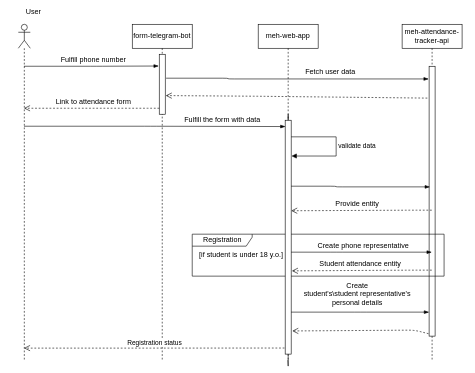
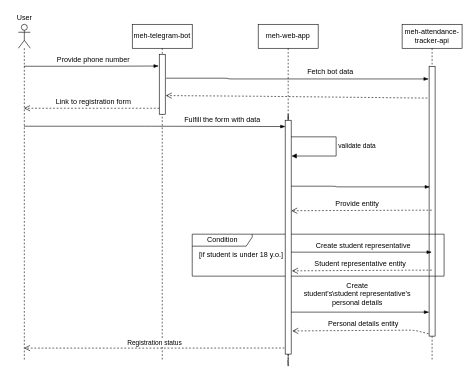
node "User": moved (33, 12) -> (24, 18)
node "form-telegram-bot": label "form-telegram-bot" -> "meh-telegram-bot"
node "Fulfill phone number": label "Fulfill phone number" -> "Provide phone number"
node "Fetch user data": label "Fetch user data" -> "Fetch bot data"
node "Link to attendance form": label "Link to attendance form" -> "Link to registration form"
node "Registration": label "Registration" -> "Condition"
node "Create phone representative": label "Create phone representative" -> "Create student representative"
node "Student attendance entity": label "Student attendance entity" -> "Student representative entity"
node "Personal details entity": added
